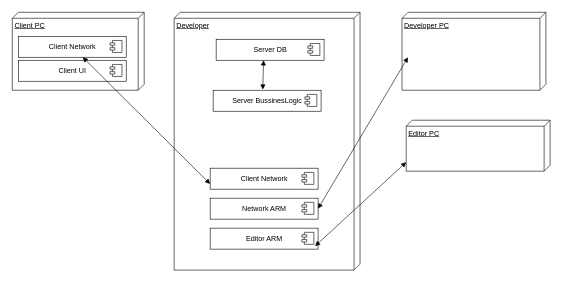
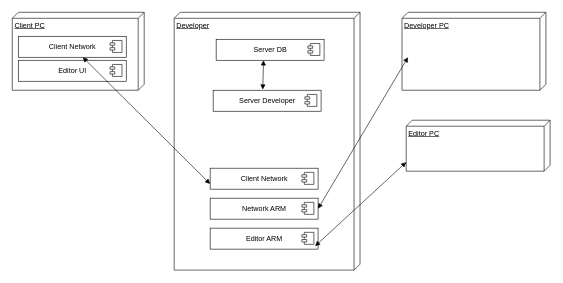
node "Client UI": label "Client UI" -> "Editor UI"
node "Server BussinesLogic": label "Server BussinesLogic" -> "Server Developer"
